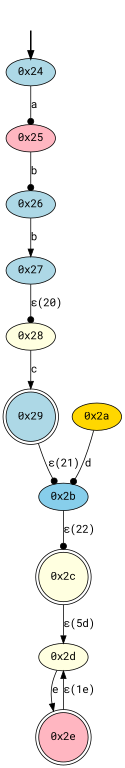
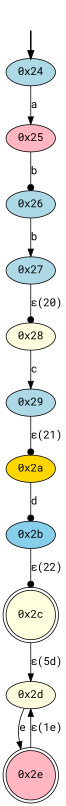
edge "0x24" -> "0x25": arrowhead dot -> normal
node "0x29": shape doublecircle -> ellipse
edge "0x29" -> "0x2b": now "0x29" -> "0x2a"
